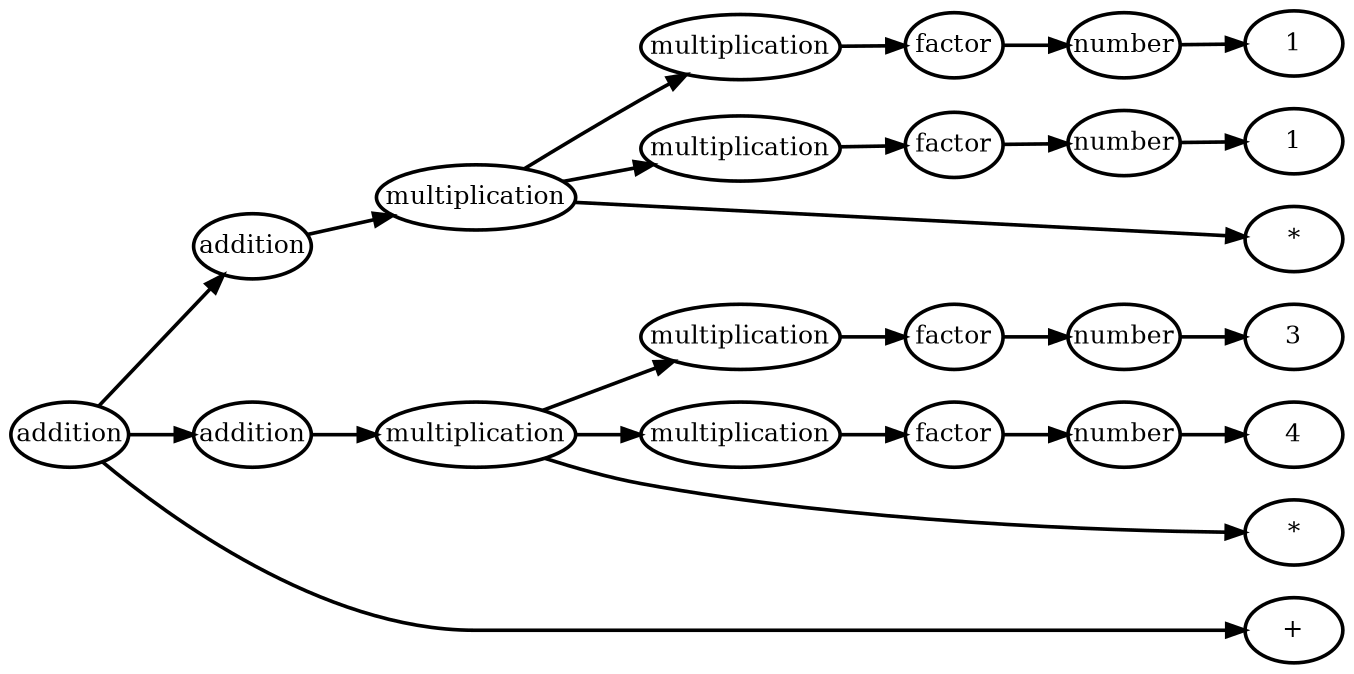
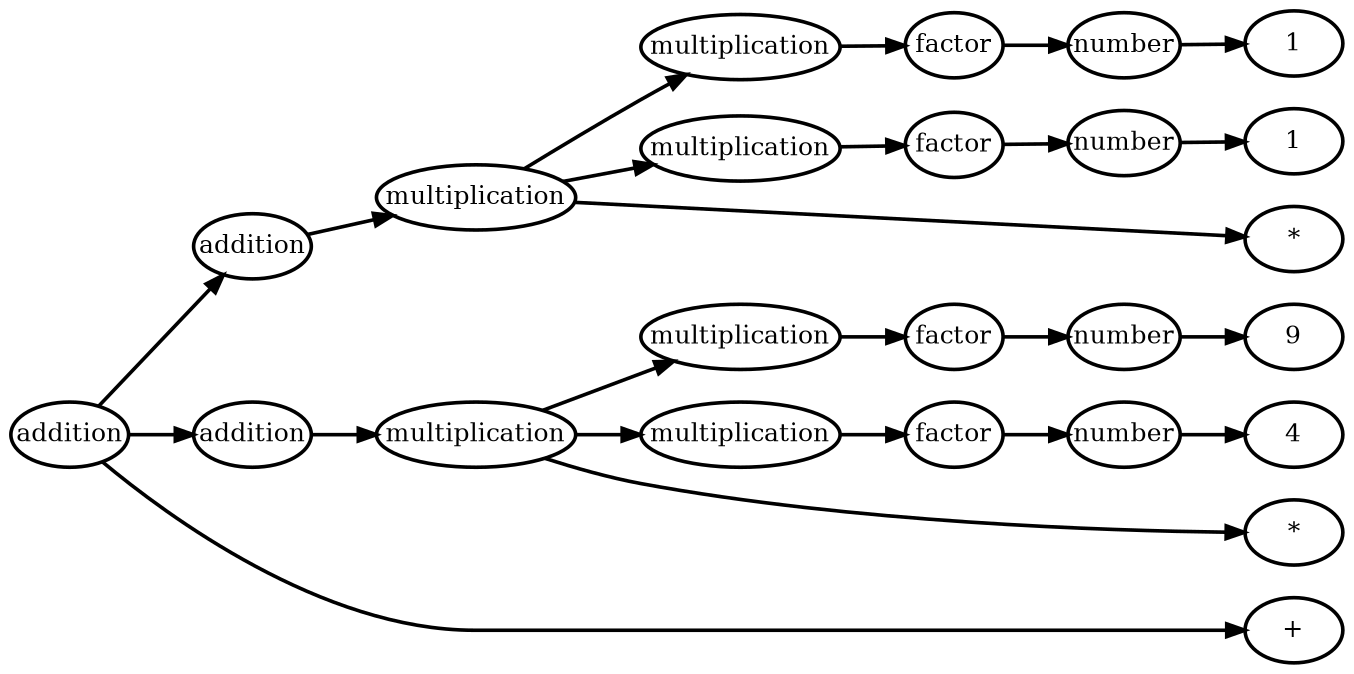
node "3": label "3" -> "9"
